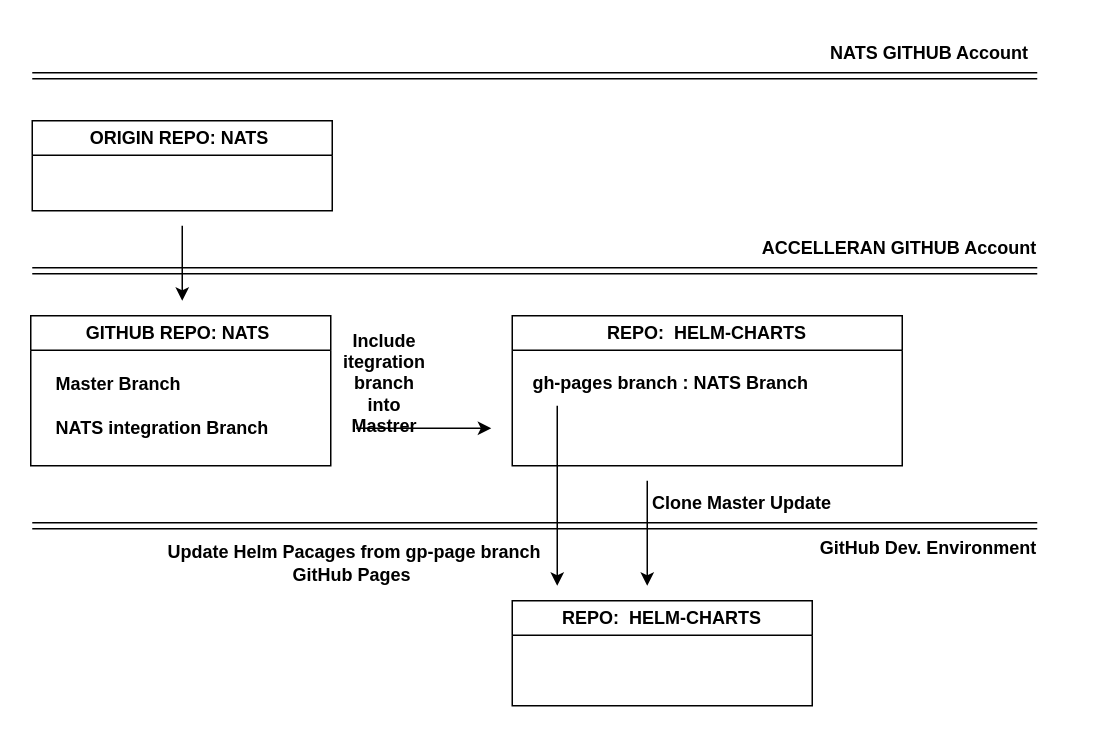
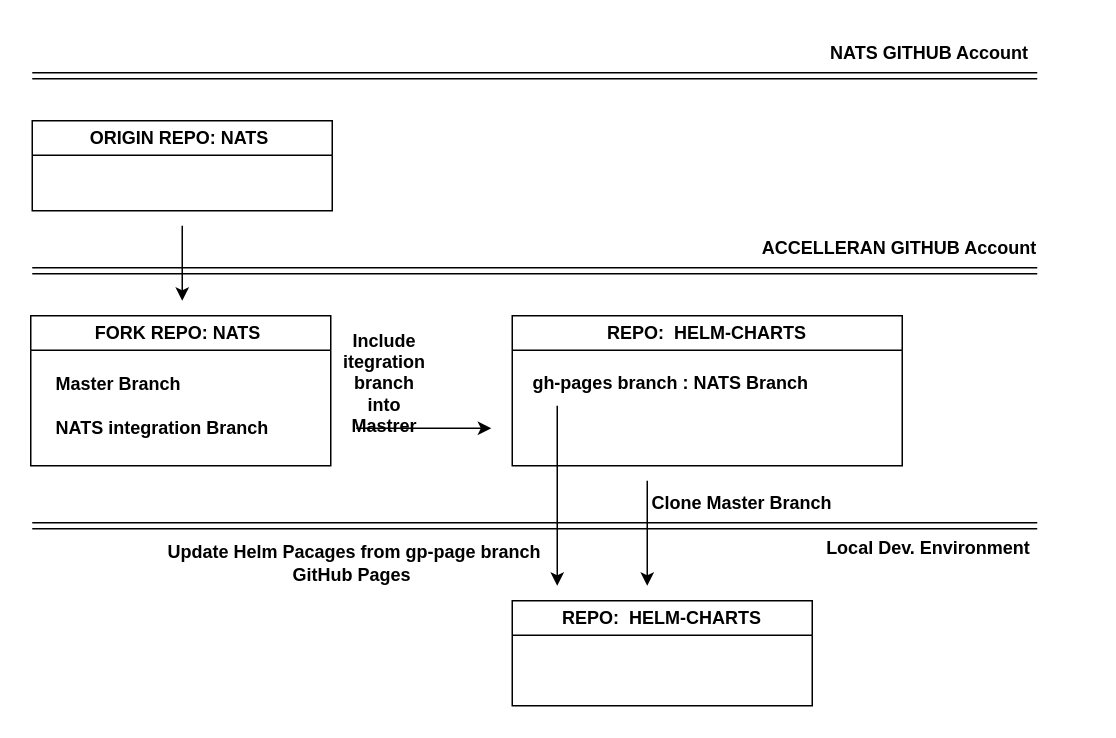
node "GITHUB REPO: NATS": label "GITHUB REPO: NATS" -> "FORK REPO: NATS"
node "Clone Master Update": label "Clone Master Update" -> "Clone Master Branch"
node "GitHub Dev. Environment": label "GitHub Dev. Environment" -> "Local Dev. Environment"
